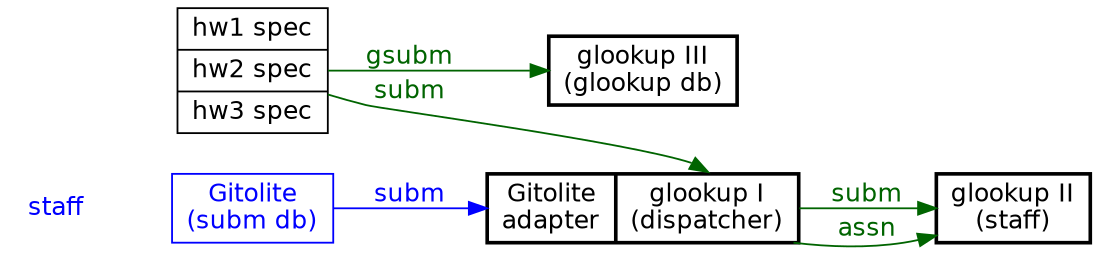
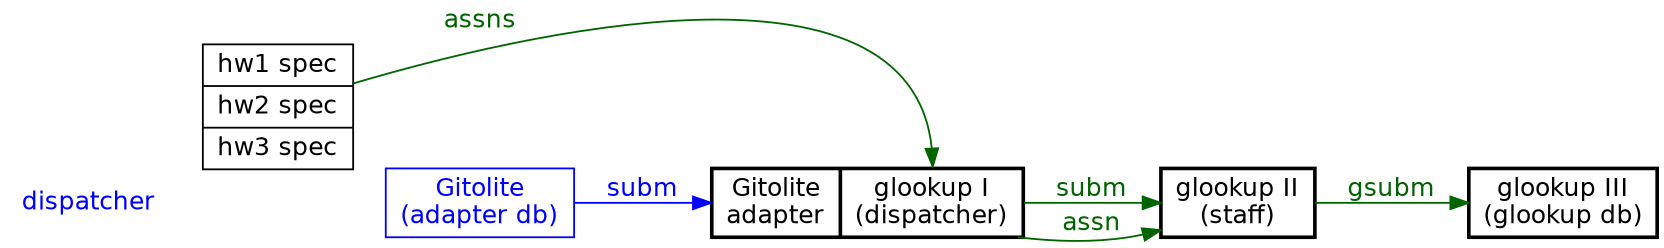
edge "hw1 spec" -> "glookup III (glookup db)": now "glookup II (staff)" -> "glookup III (glookup db)"
edge "hw1 spec" -> "Gitolite": label "subm" -> "assns"
node "staff": label "staff" -> "dispatcher"
node "Gitolite (subm db)": label "Gitolite (subm db)" -> "Gitolite (adapter db)"
